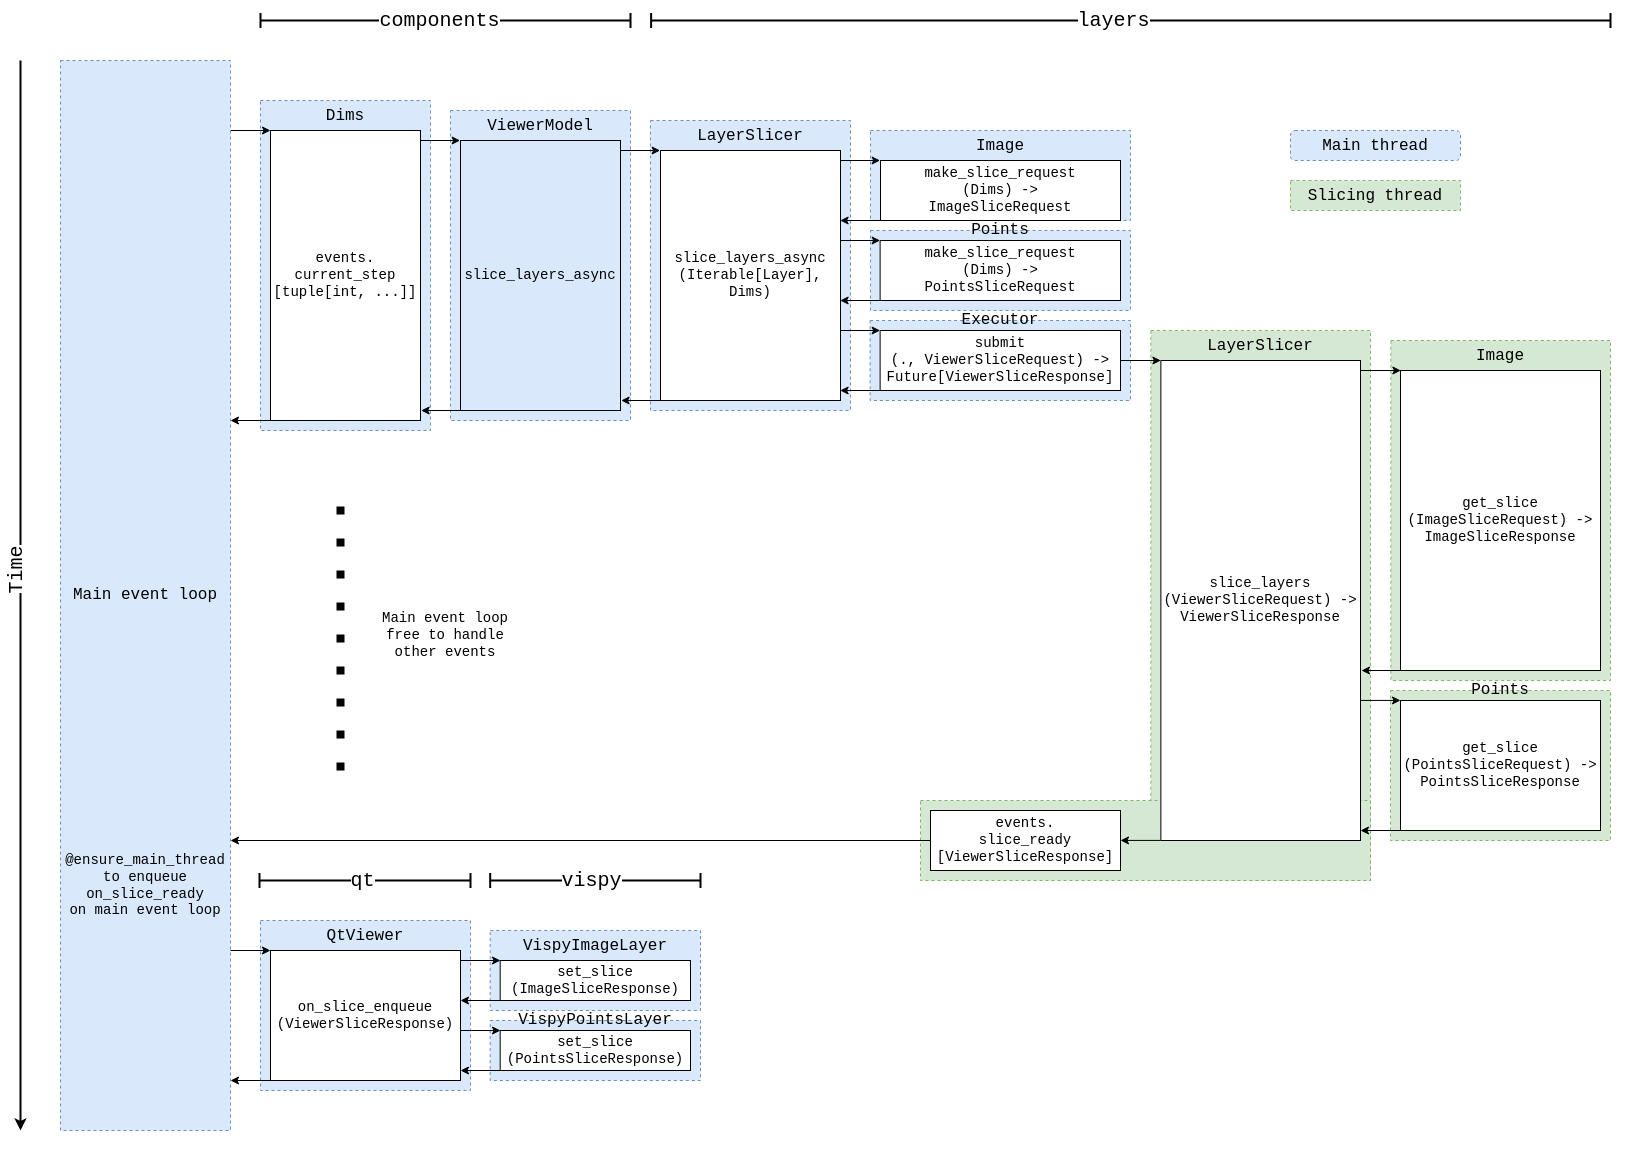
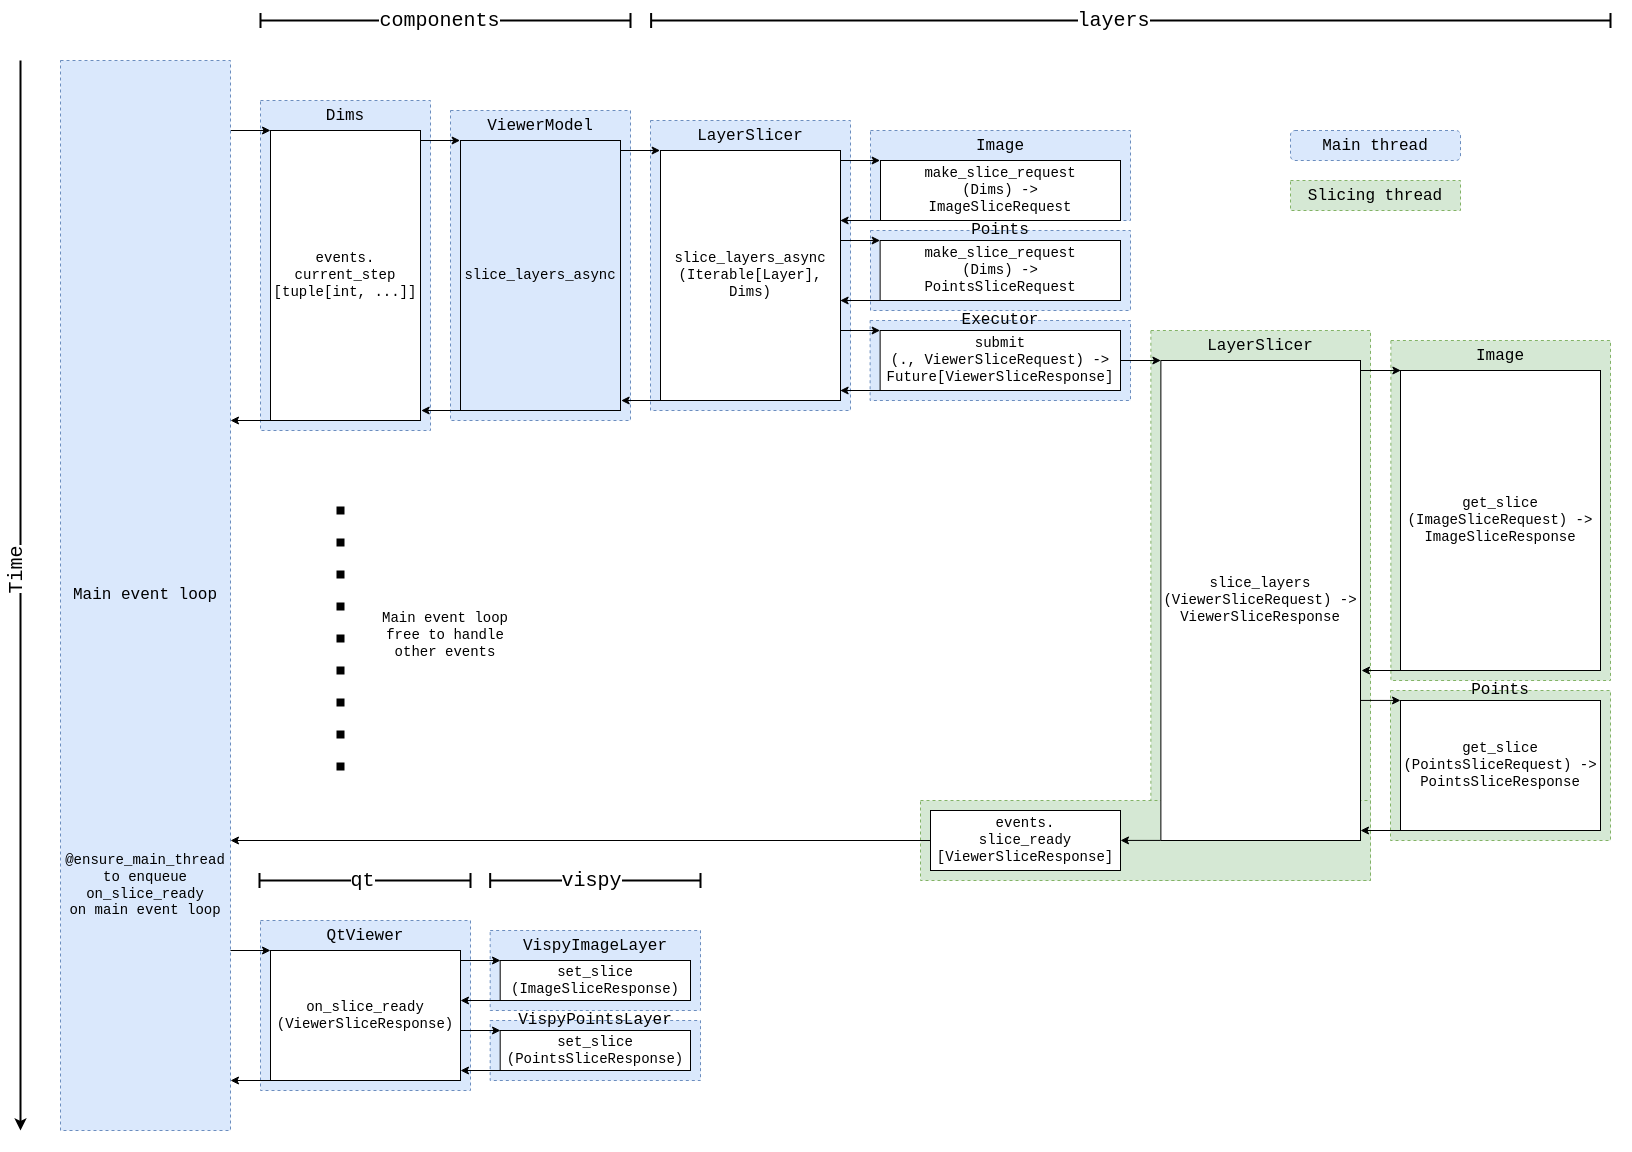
node "on_slice_enqueue(ViewerSliceResponse)": label "on_slice_enqueue(ViewerSliceResponse)" -> "on_slice_ready(ViewerSliceResponse)"
